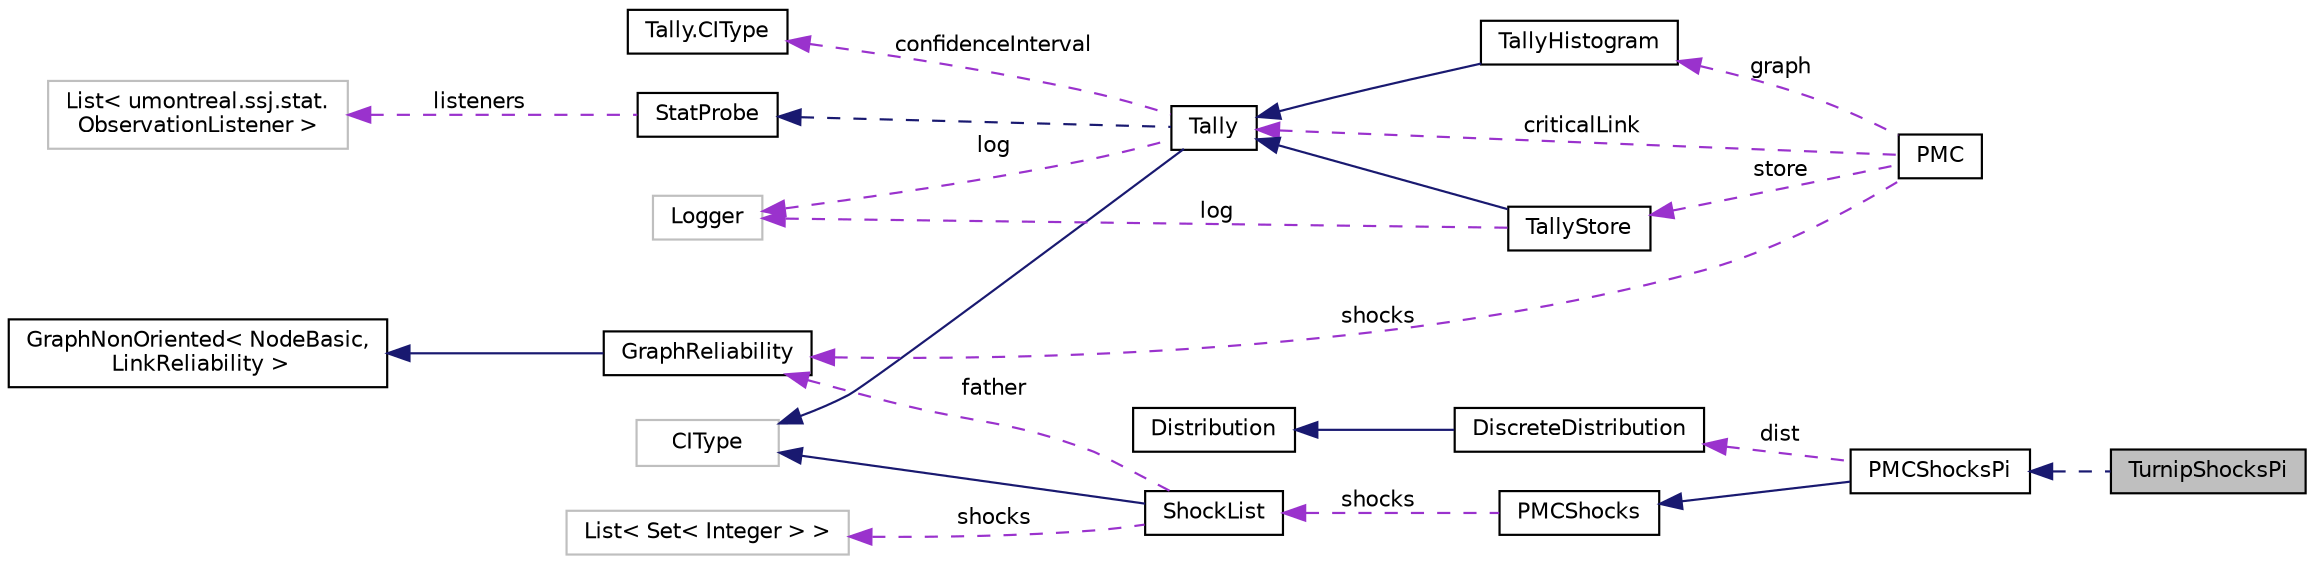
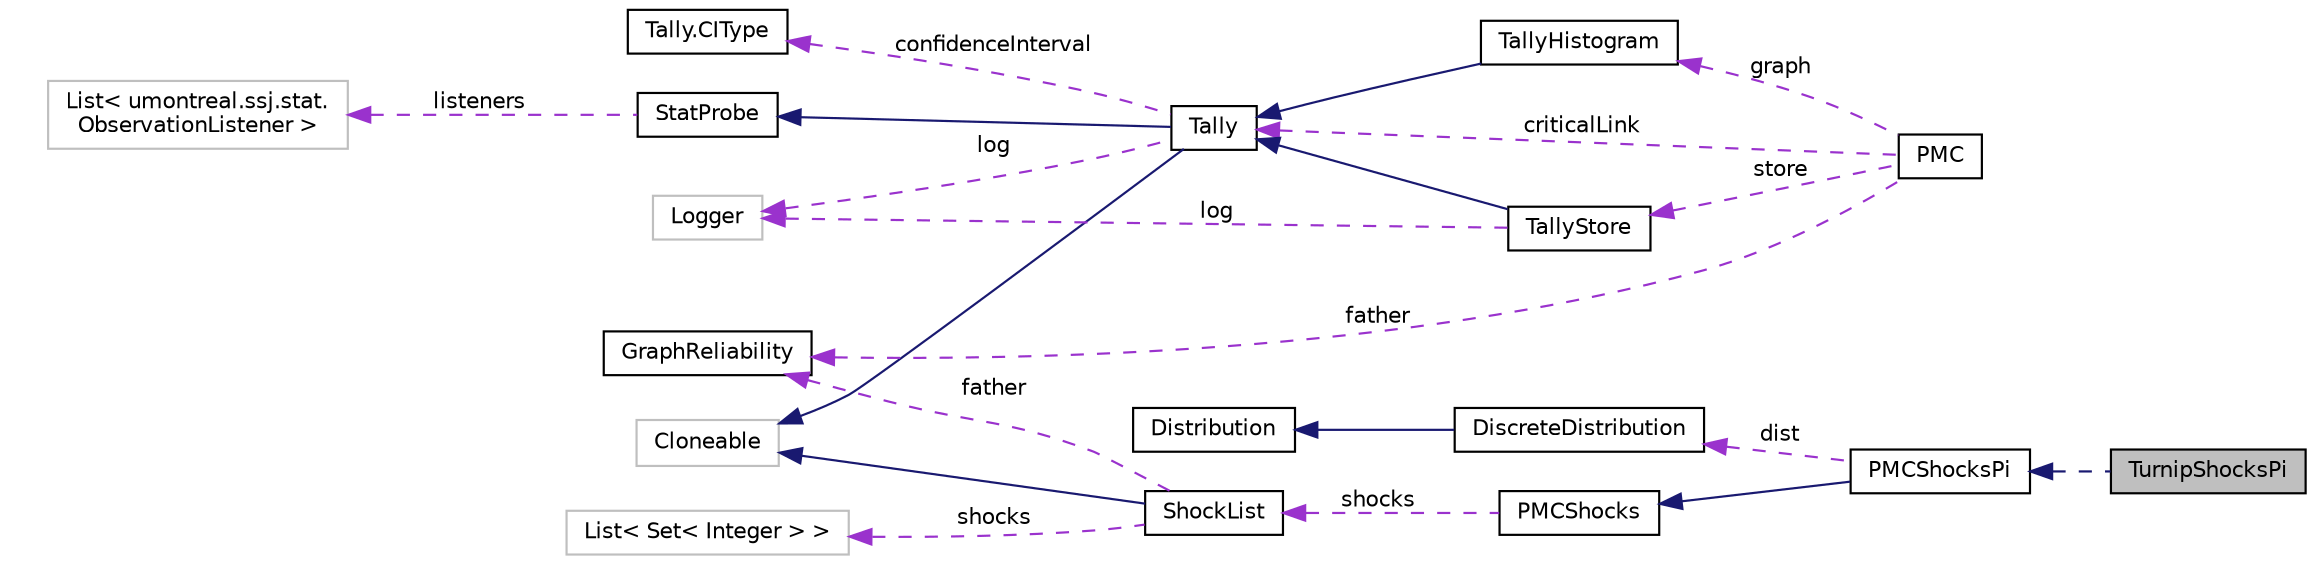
edge "Tally" -> "StatProbe": style dashed -> solid
edge "PMC" -> "GraphReliability": label " shocks" -> " father"
node "GraphNonOriented< NodeBasic, LinkReliability >": removed
node "CIType": label "CIType" -> "Cloneable"
